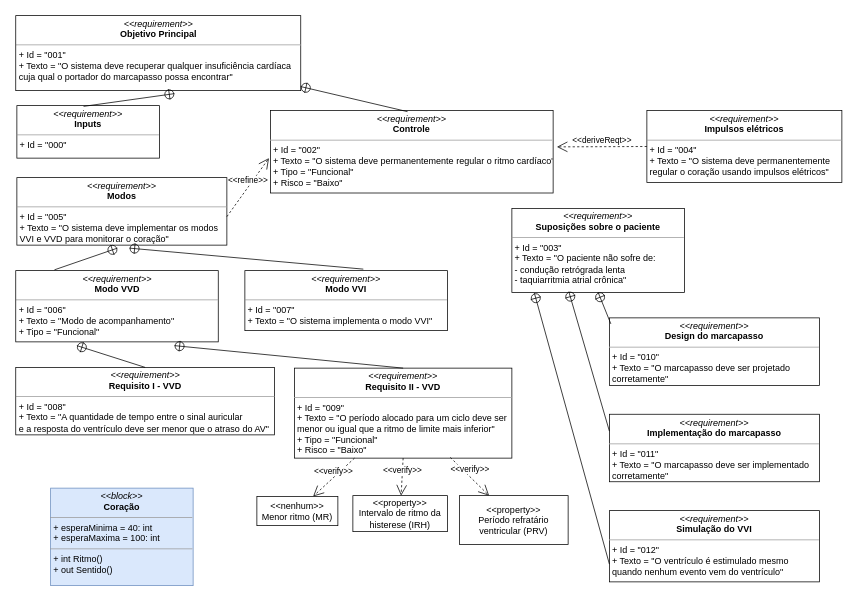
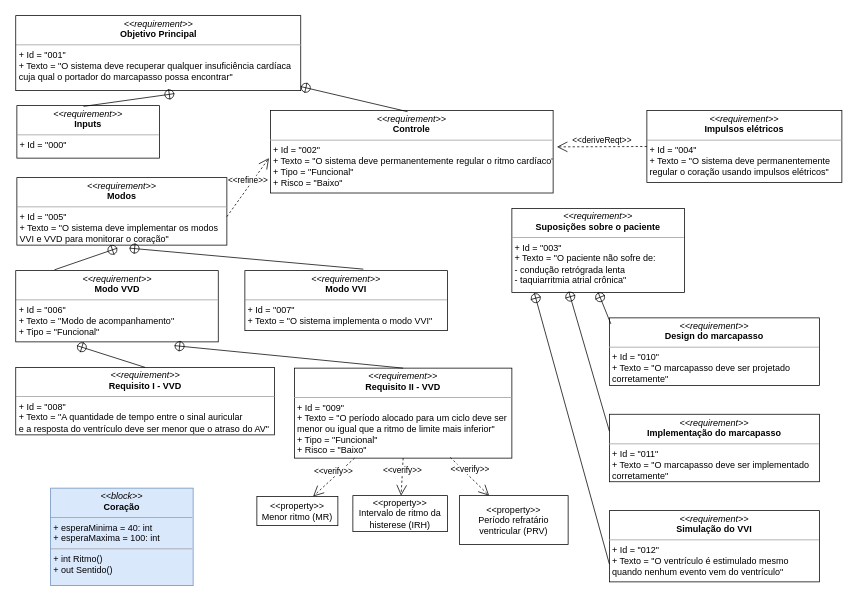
node "<<nenhum>> Menor ritmo (MR)": label "<<nenhum>> Menor ritmo (MR)" -> "<<property>> Menor ritmo (MR)"
